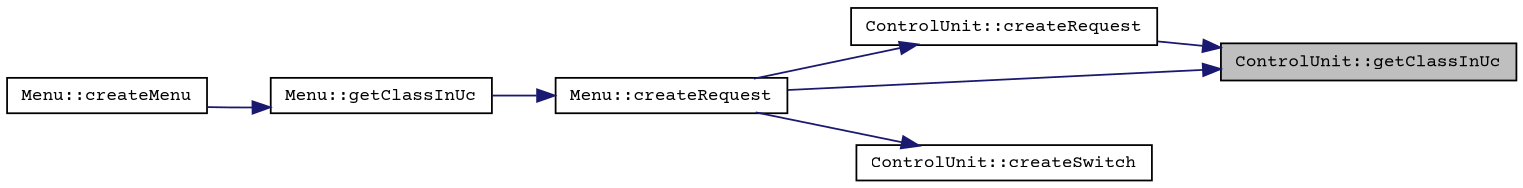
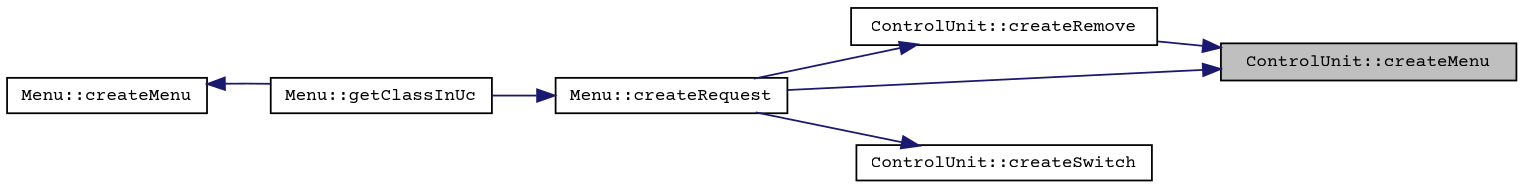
node "ControlUnit::createRequest": label "ControlUnit::createRequest" -> "ControlUnit::createRemove"
node "ControlUnit::getClassInUc": label "ControlUnit::getClassInUc" -> "ControlUnit::createMenu"
edge "Menu::createMenu" -> "Menu::getClassInUc": reversed
